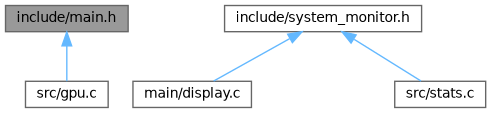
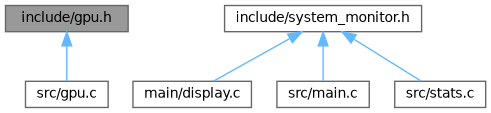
node "include/main.h": label "include/main.h" -> "include/gpu.h"
node "src/main.c": added
